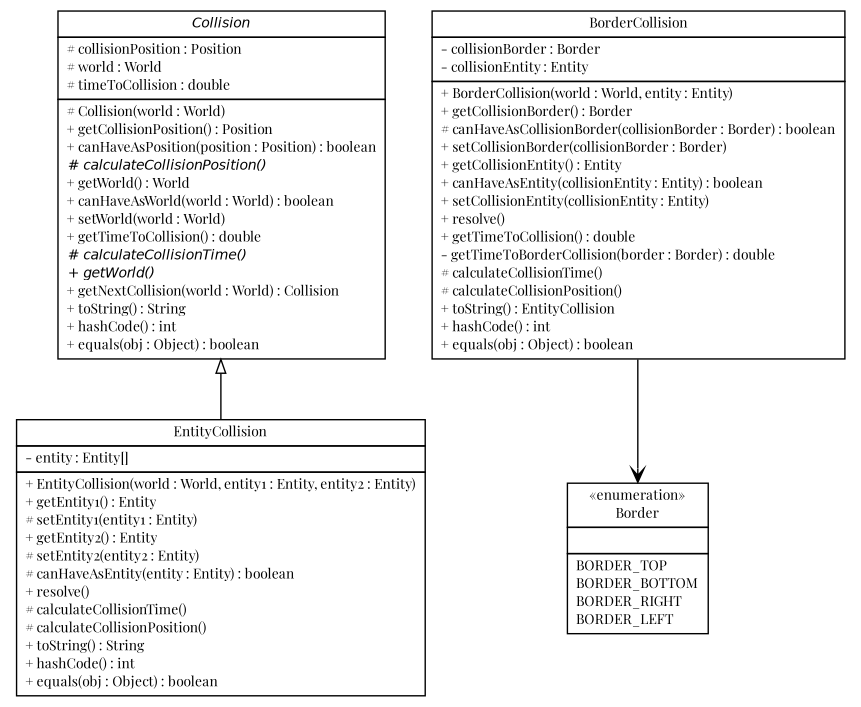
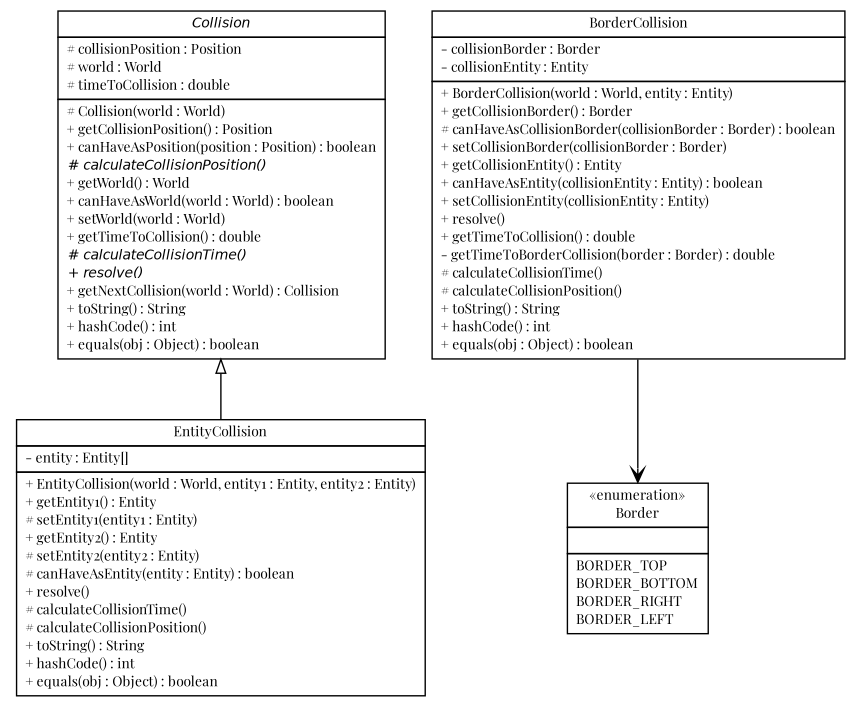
node "Collision": text "+ getWorld()" -> "+ resolve()"
node "BorderCollision": text "+ toString() : EntityCollision" -> "+ toString() : String"
